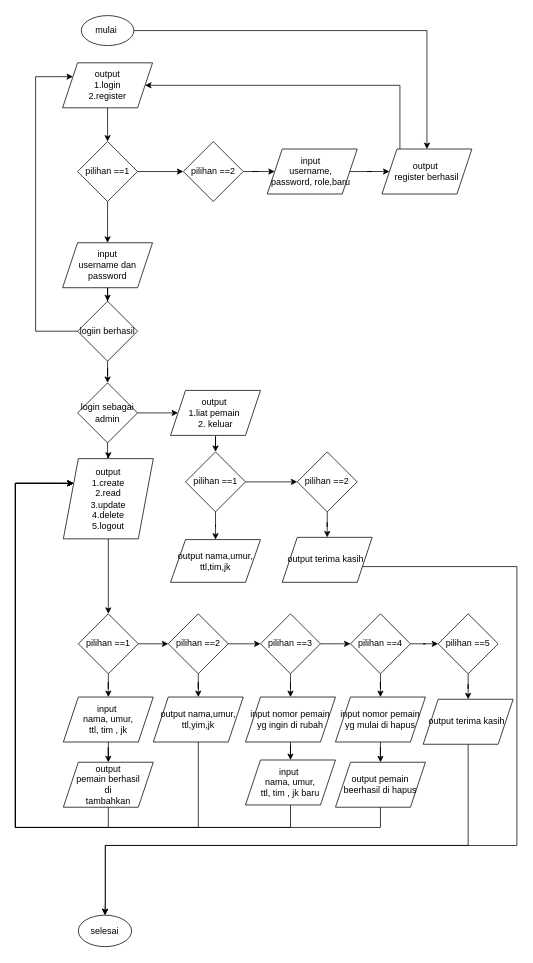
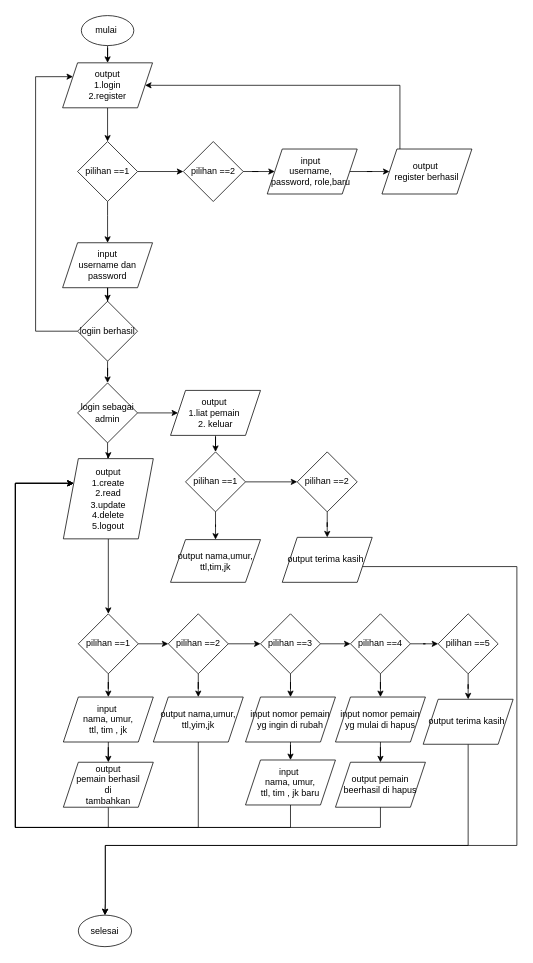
edge "mulai" -> "output register berhasil": now "mulai" -> "output 1.login 2.register"
